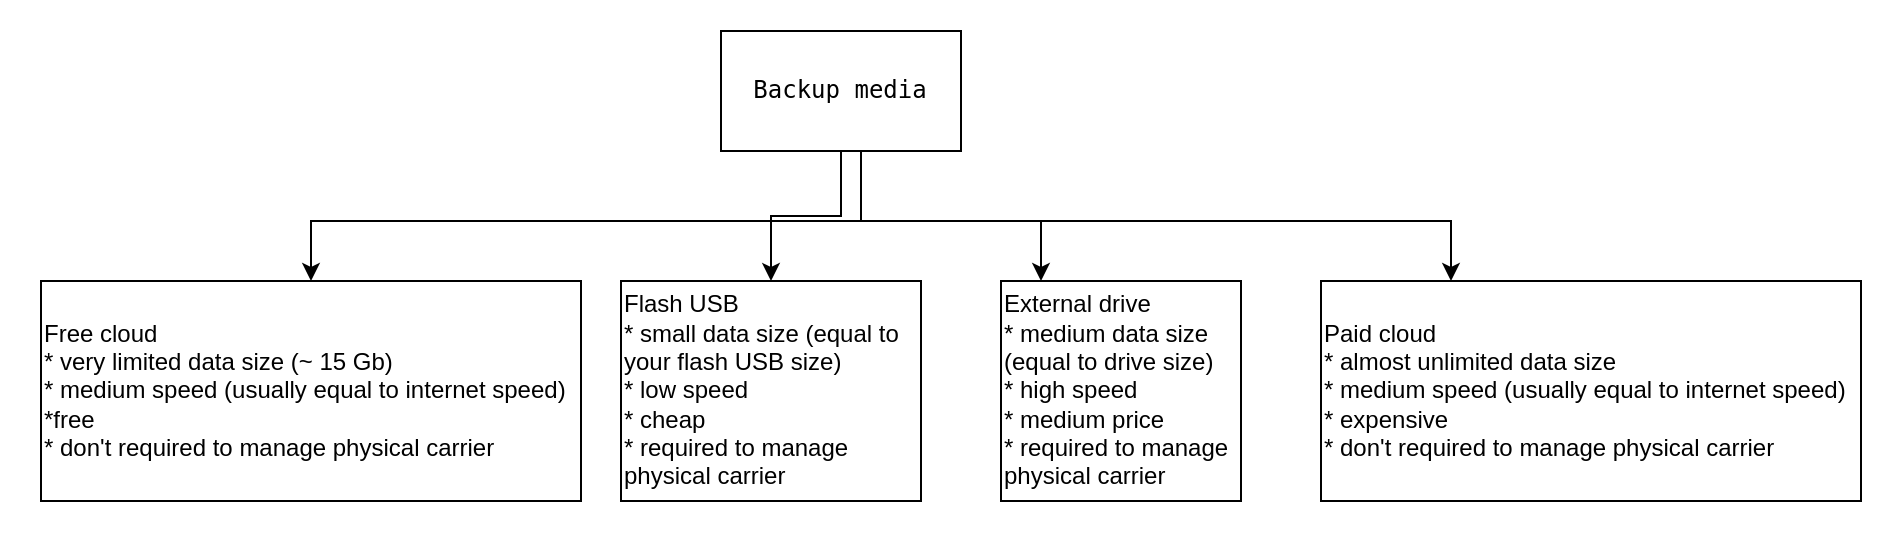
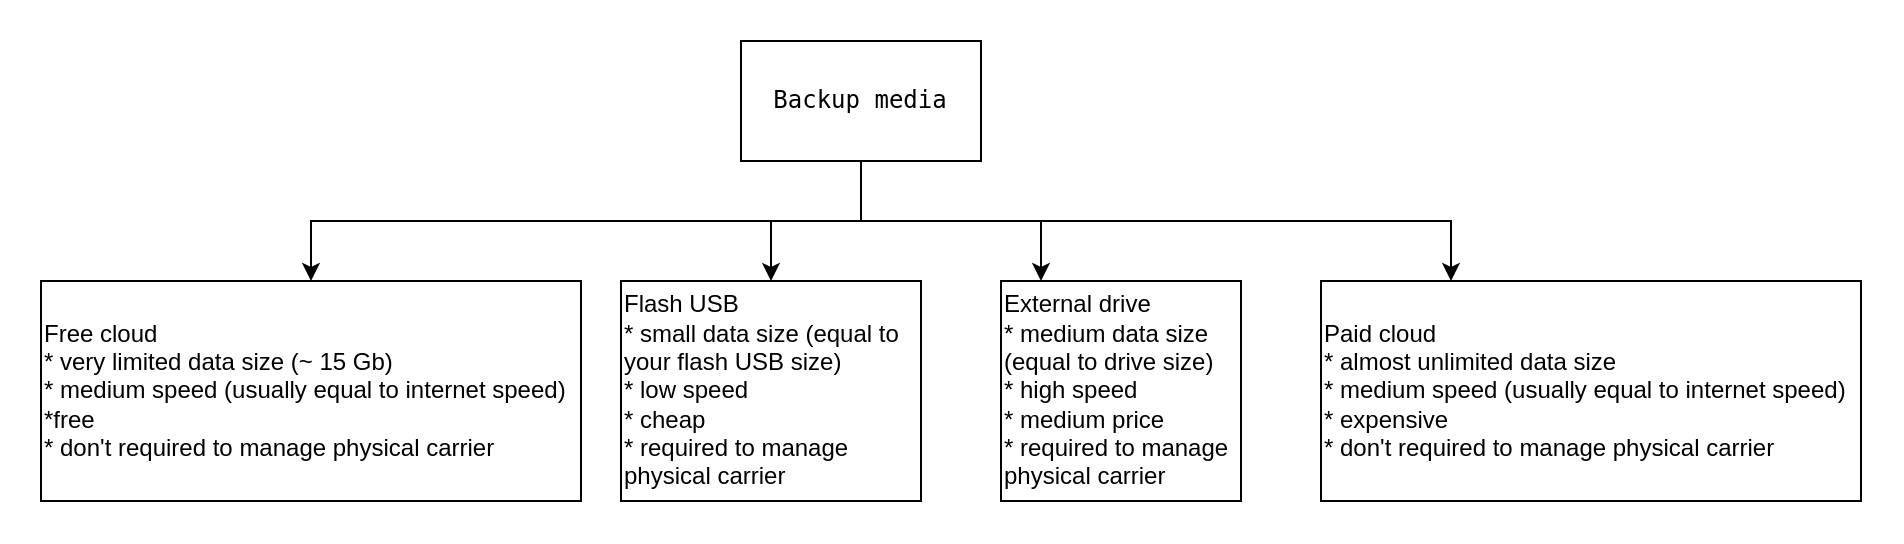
node "Backup media": moved (841, 91) -> (861, 101)
